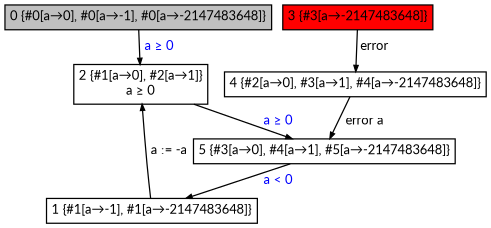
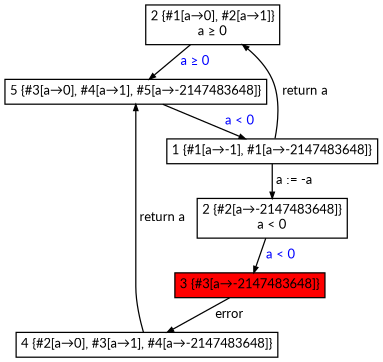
node "0 {#0[a→0], #0[a→-1], #0[a→-2147483648]}": removed
edge "4 {#2[a→0], #3[a→1], #4[a→-2147483648]}" -> "5 {#3[a→0], #4[a→1], #5[a→-2147483648]}": label " error a" -> " return a"
edge "1 {#1[a→-1], #1[a→-2147483648]}" -> "2 {#1[a→0], #2[a→1]} a ≥ 0": label " a := -a" -> " return a"
node "2 {#2[a→-2147483648]} a < 0": added
